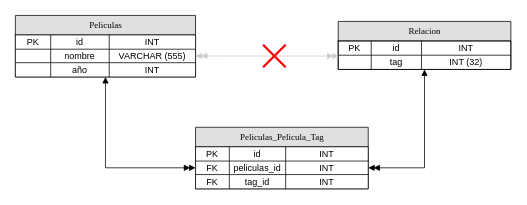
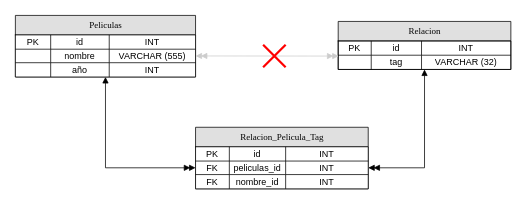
node "INT (32)": label "INT (32)" -> "VARCHAR (32)"
node "Peliculas_Pelicula_Tag": label "Peliculas_Pelicula_Tag" -> "Relacion_Pelicula_Tag"
node "tag_id": label "tag_id" -> "nombre_id"
